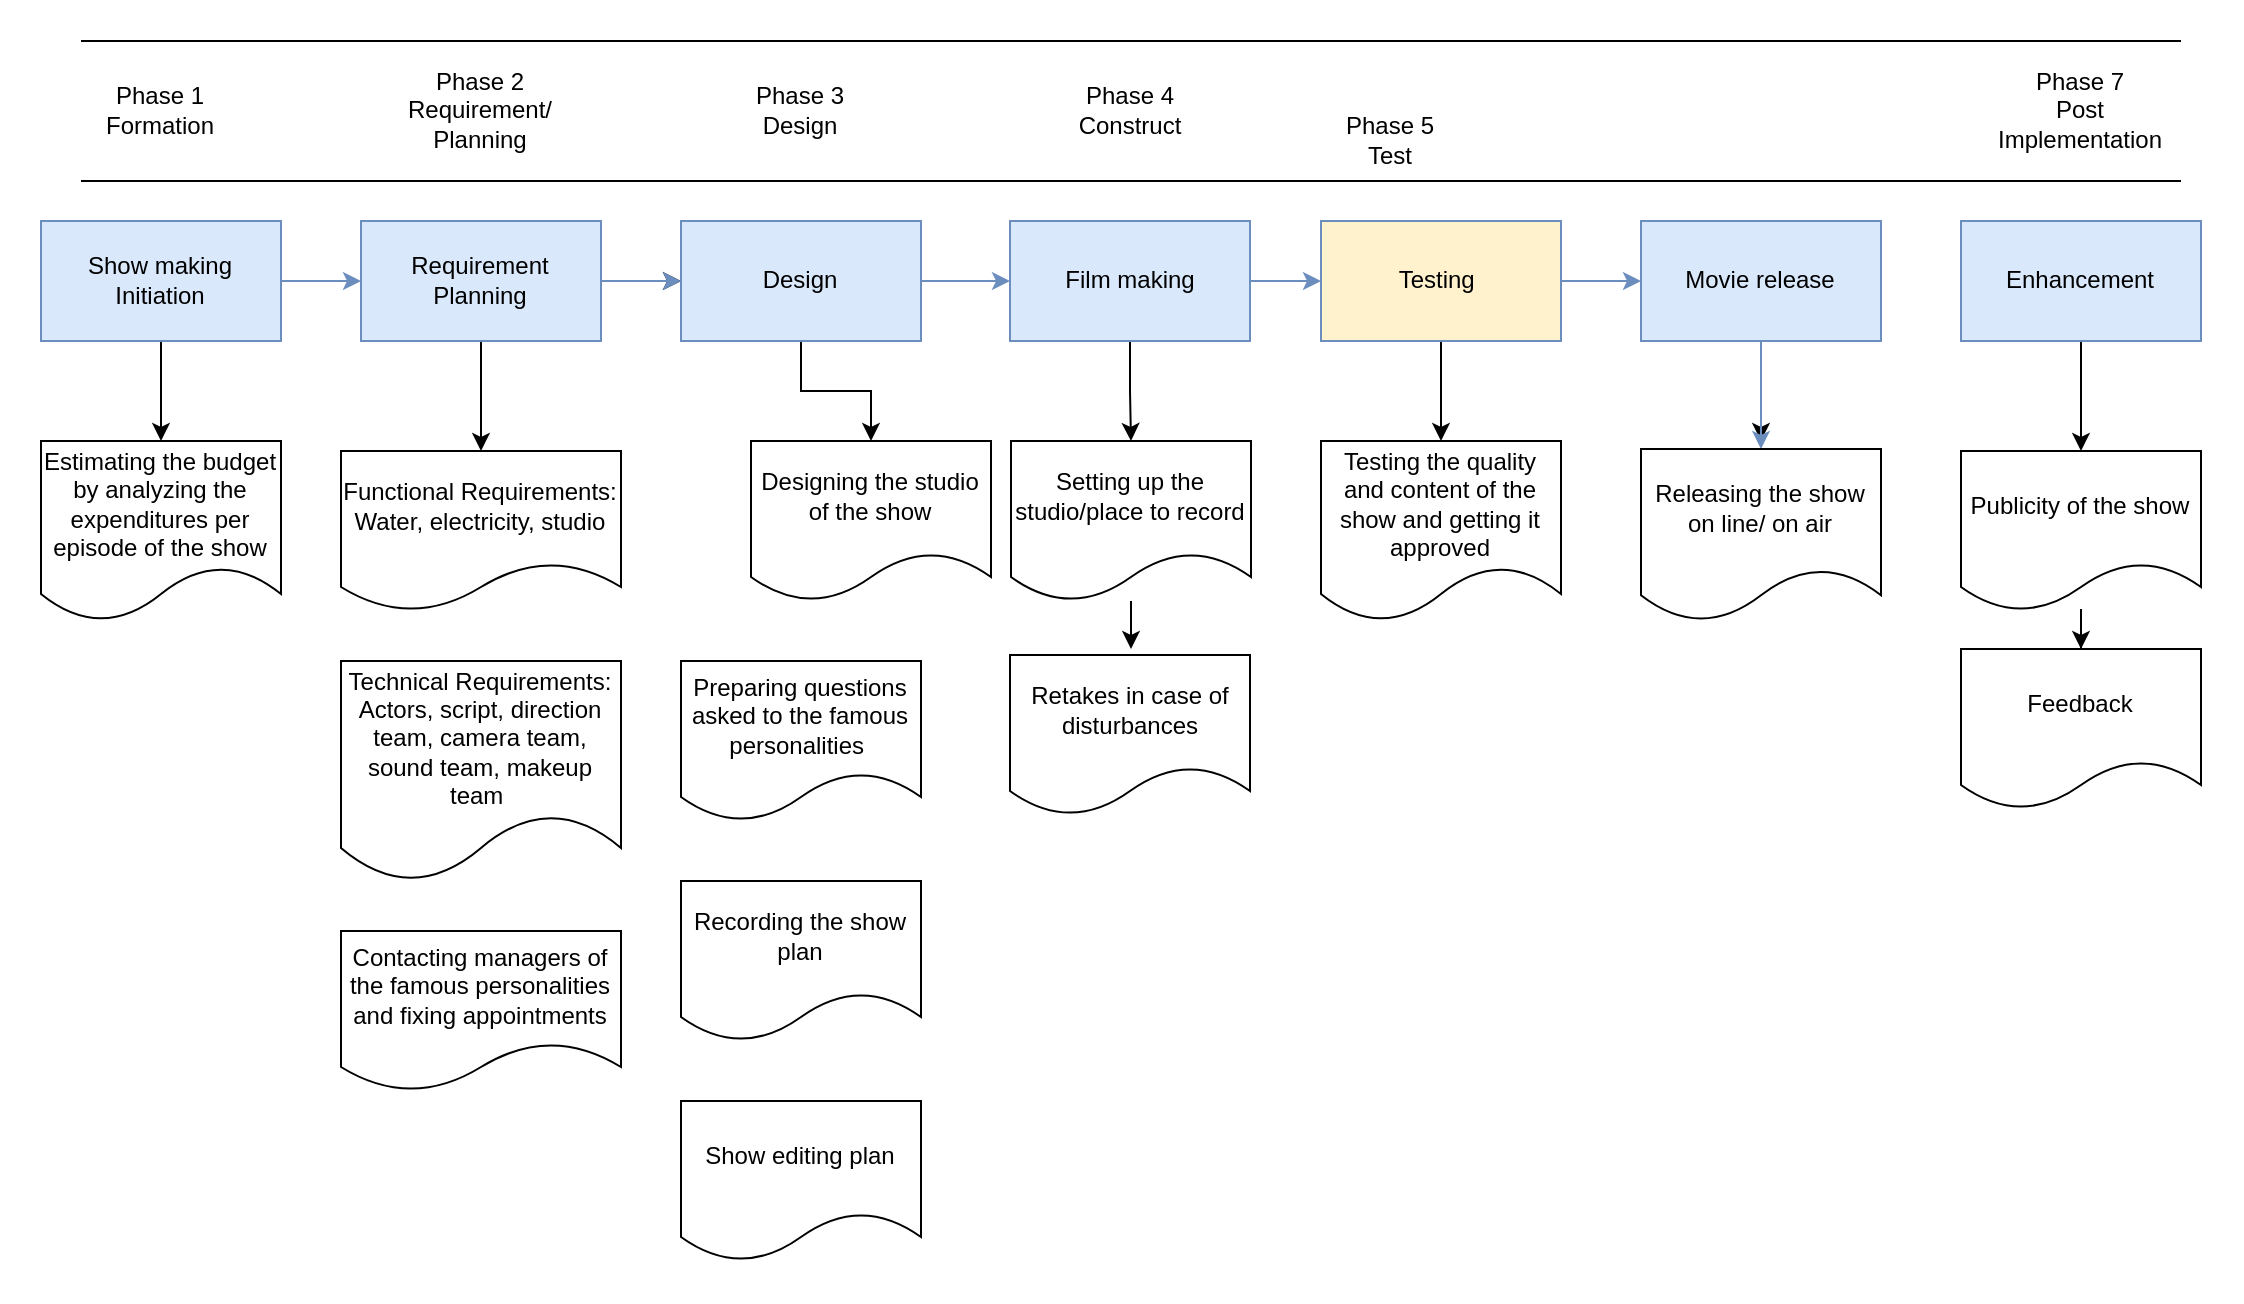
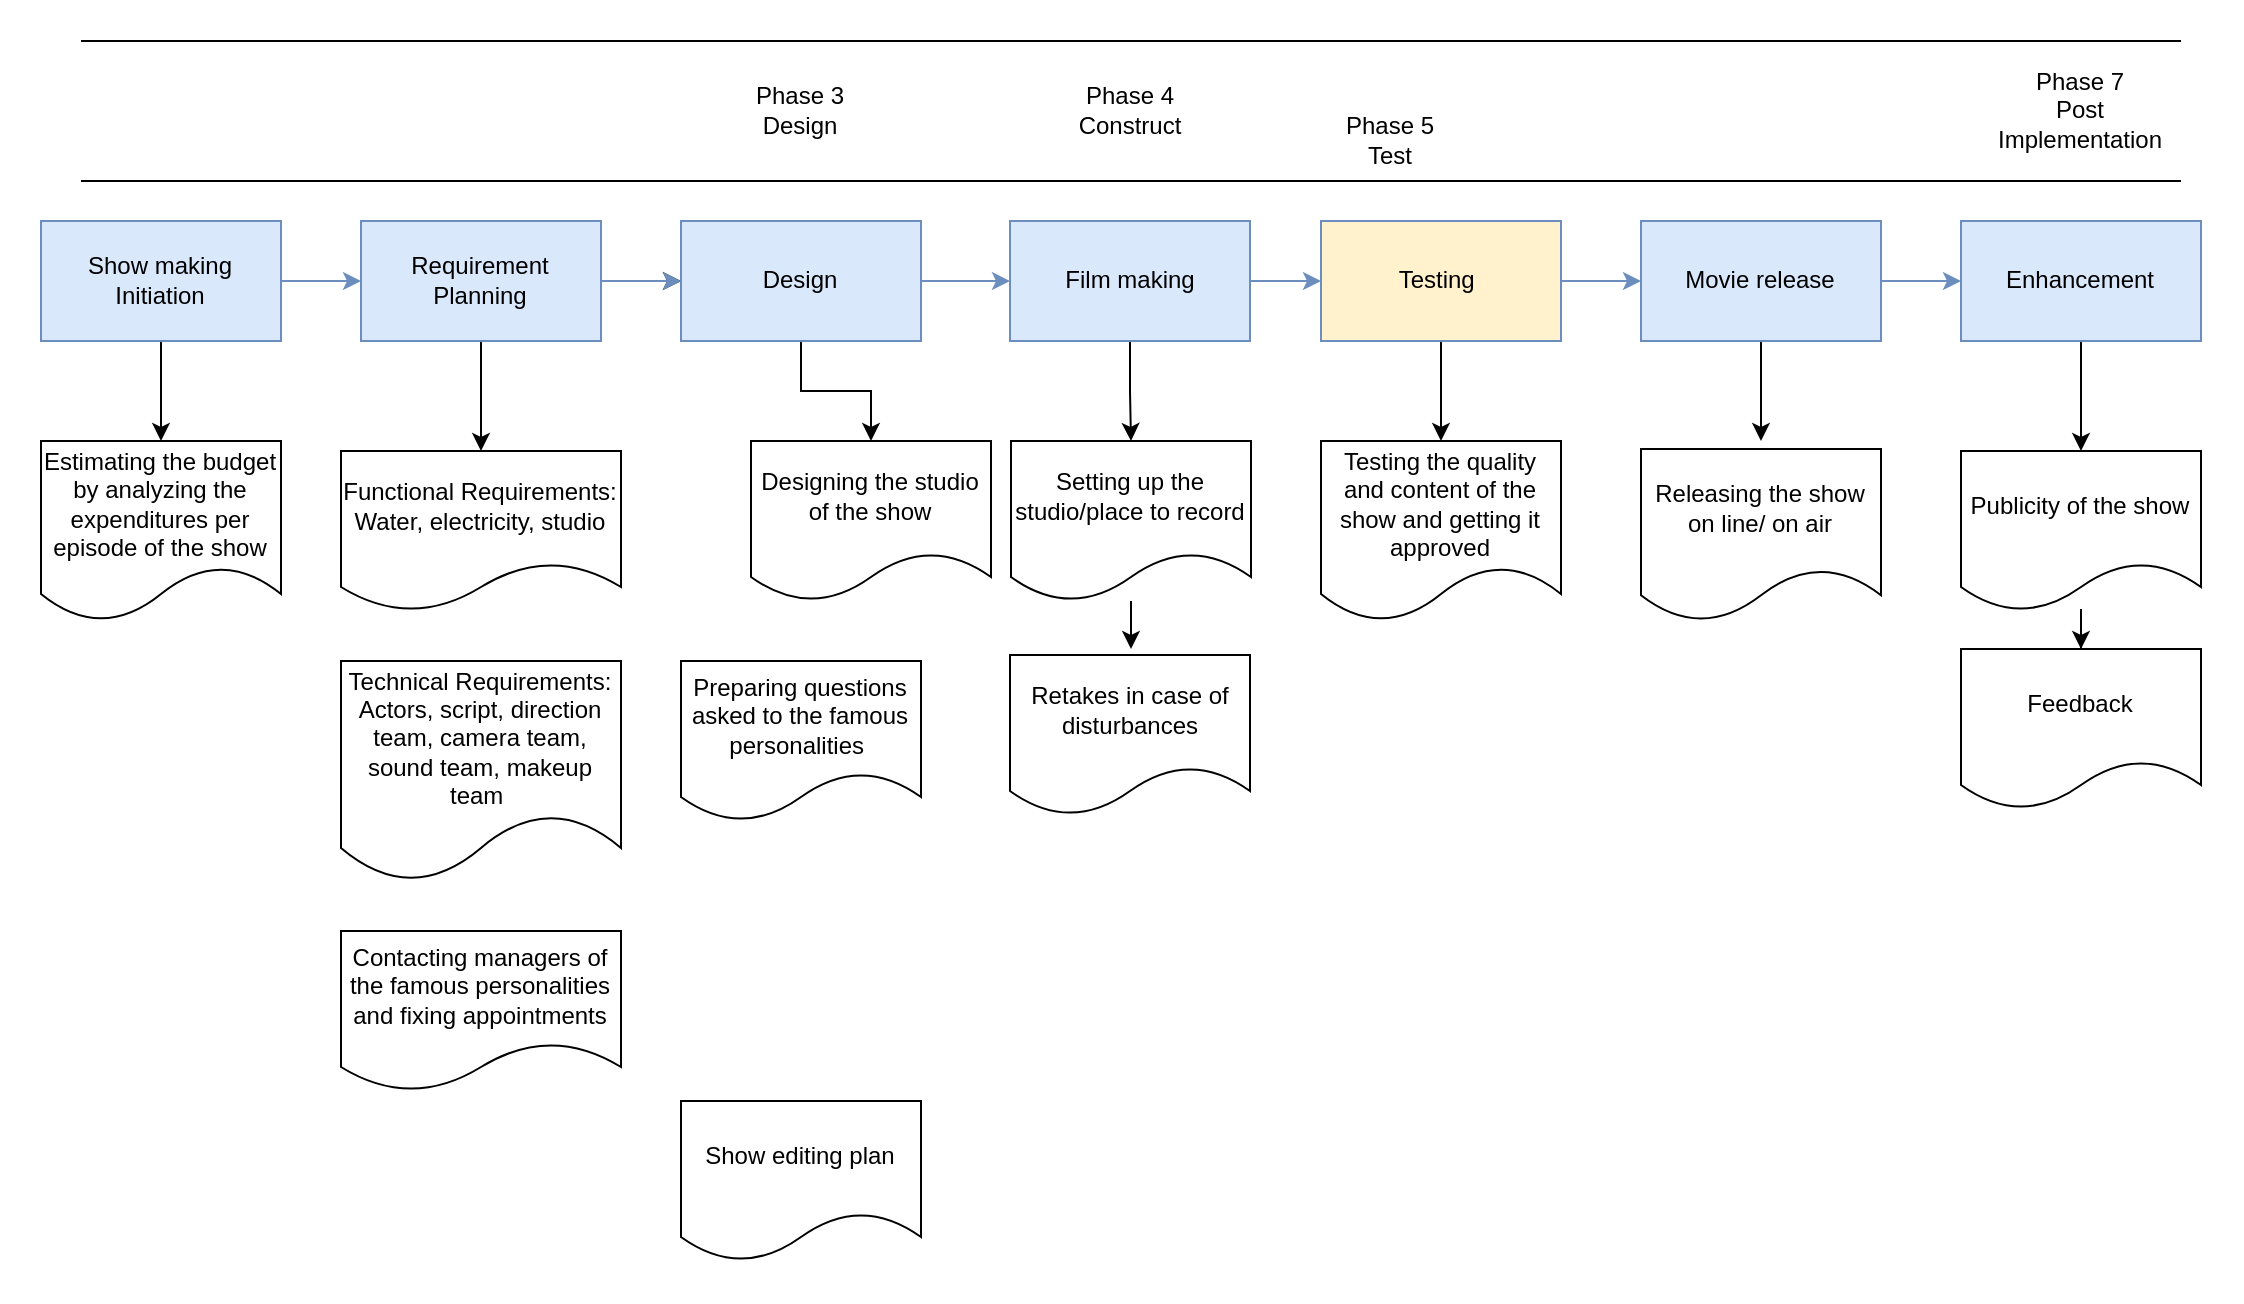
node "Phase 1 Formation": removed
node "Phase 2 Requirement/ Planning": removed
edge "Movie release" -> "Releasing the show on line/ on air": now "Movie release" -> "Enhancement"
node "Recording the show plan": removed
